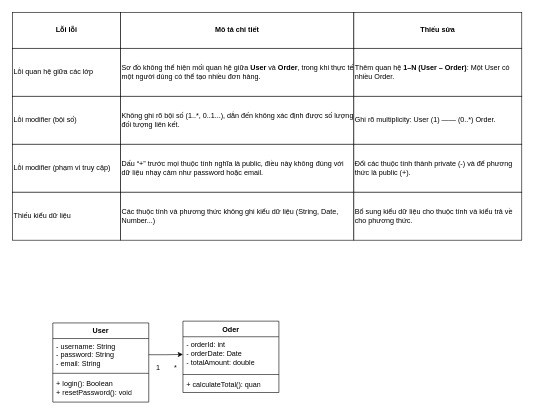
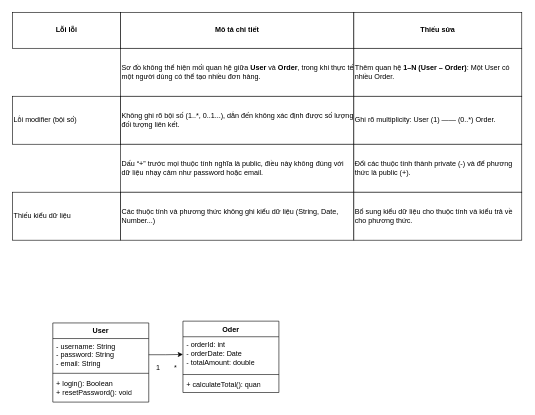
node "Lỗi quan hệ giữa các lớp": removed
node "Lỗi modifier (phạm vi truy cập)": removed
